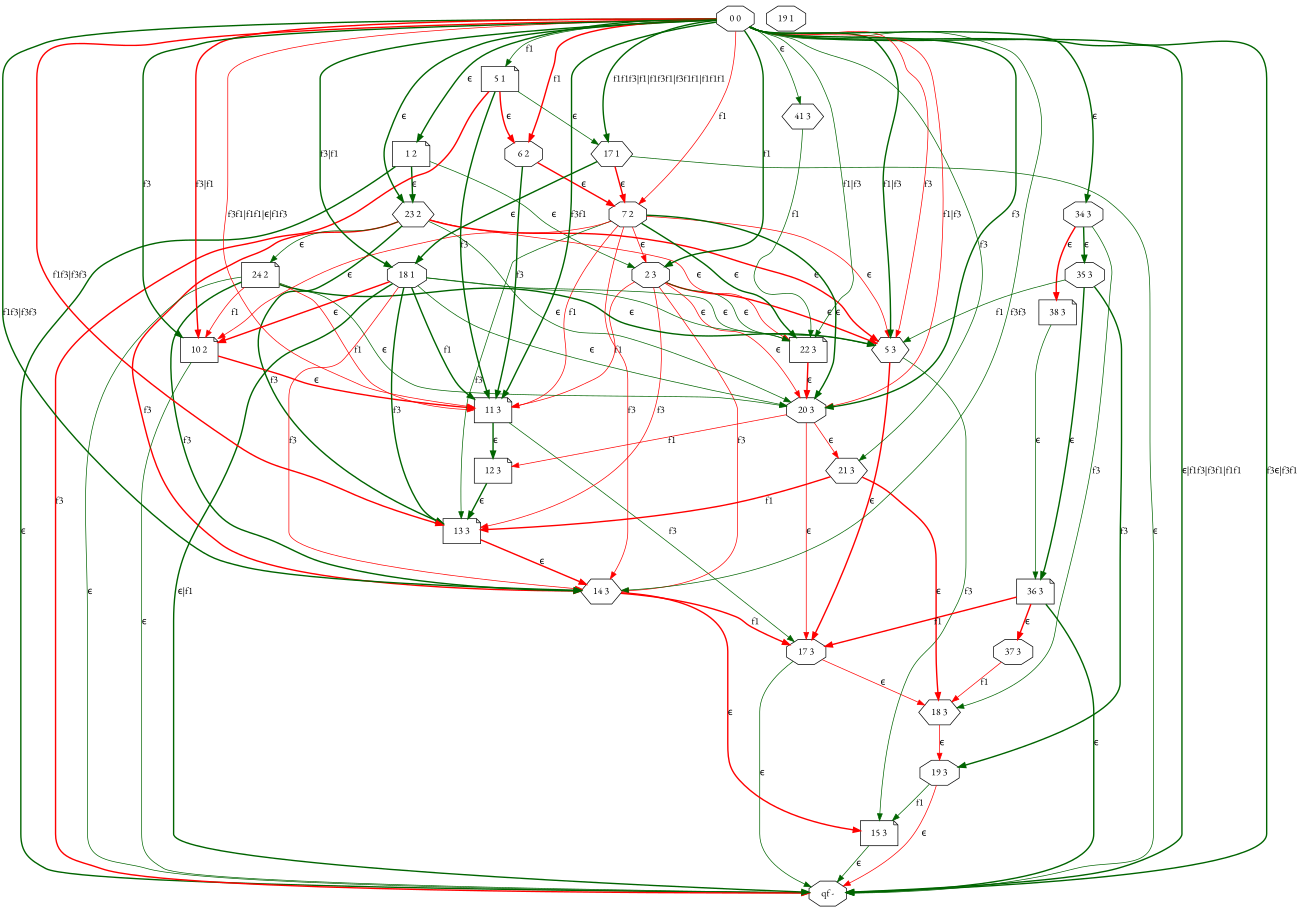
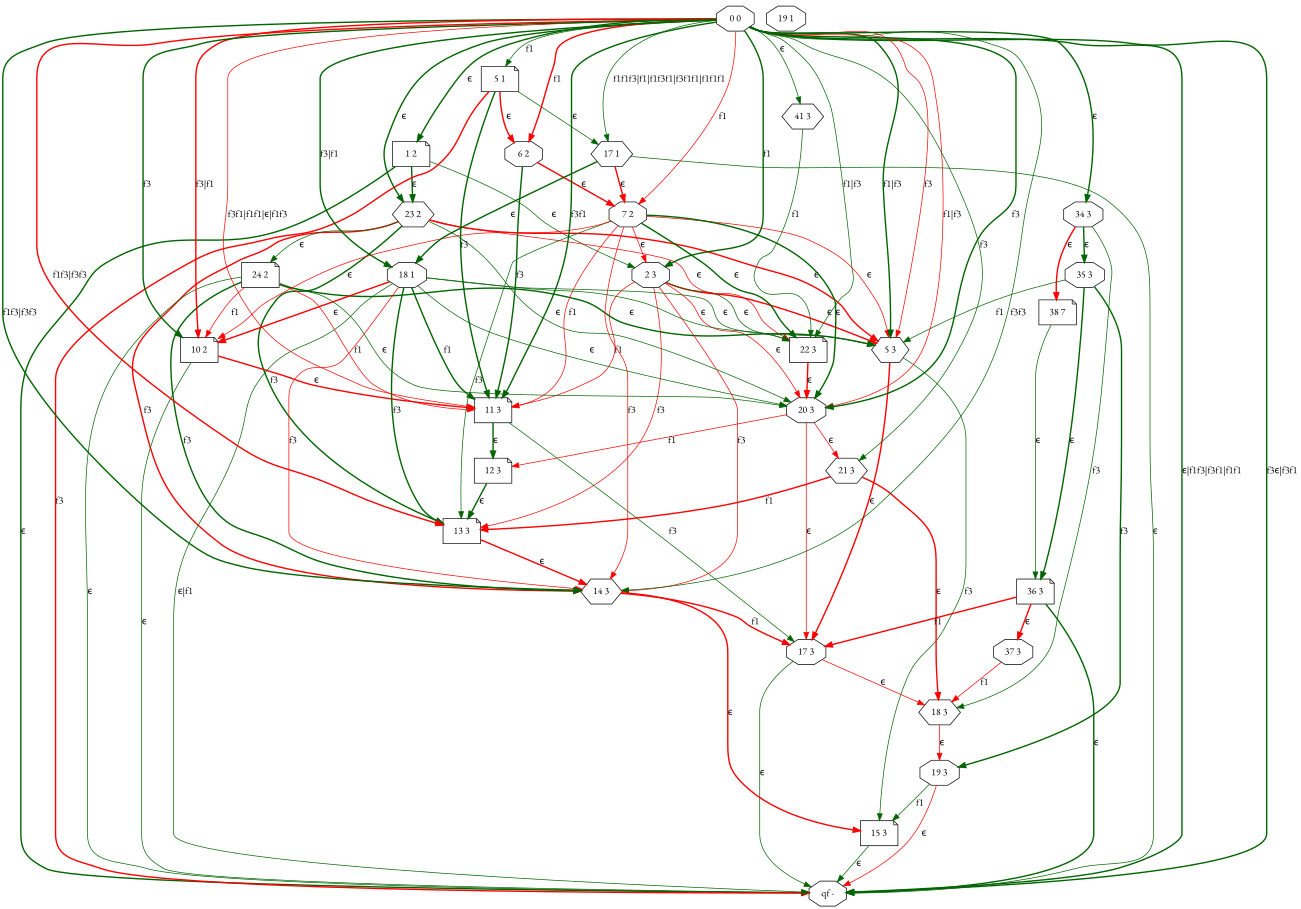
edge "0 0" -> "17 1": style bold -> solid
node "38 3": label "38 3" -> "38 7"
edge "18 1" -> "qf -": style bold -> solid
